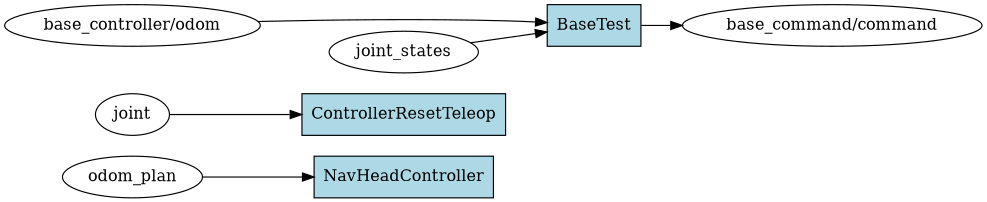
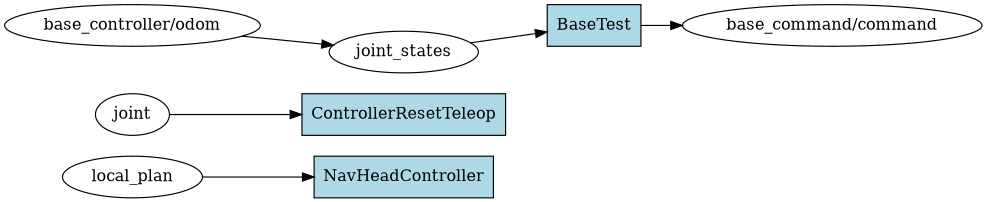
edge "base_controller/odom" -> "BaseTest": now "base_controller/odom" -> "joint_states"
node "odom_plan": label "odom_plan" -> "local_plan"
